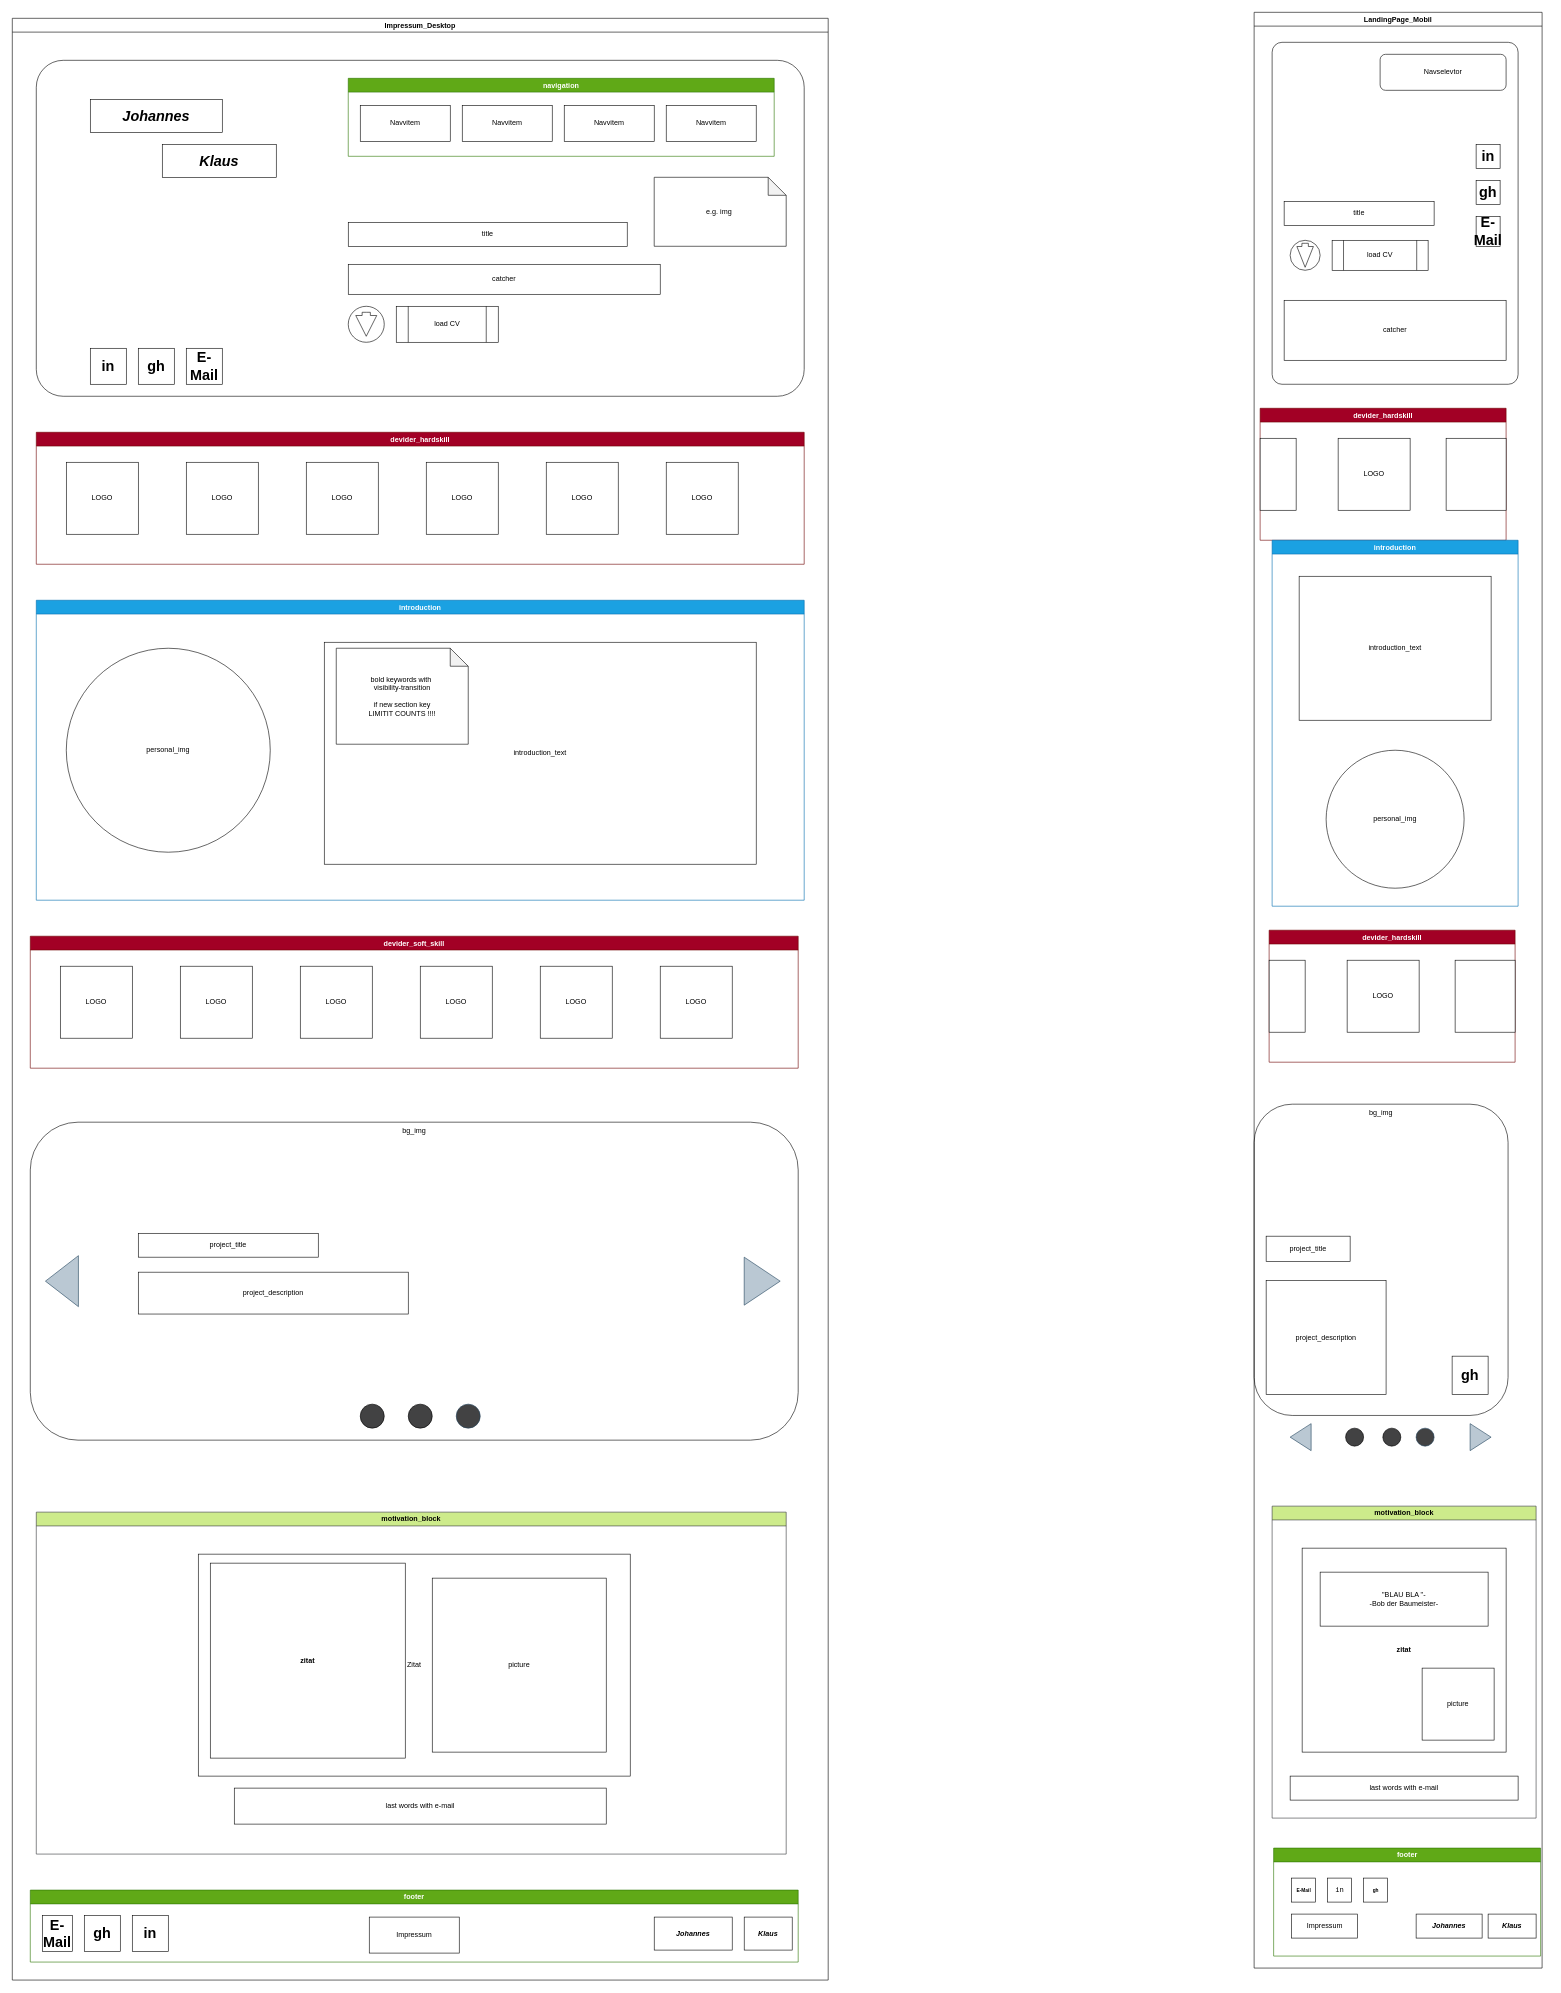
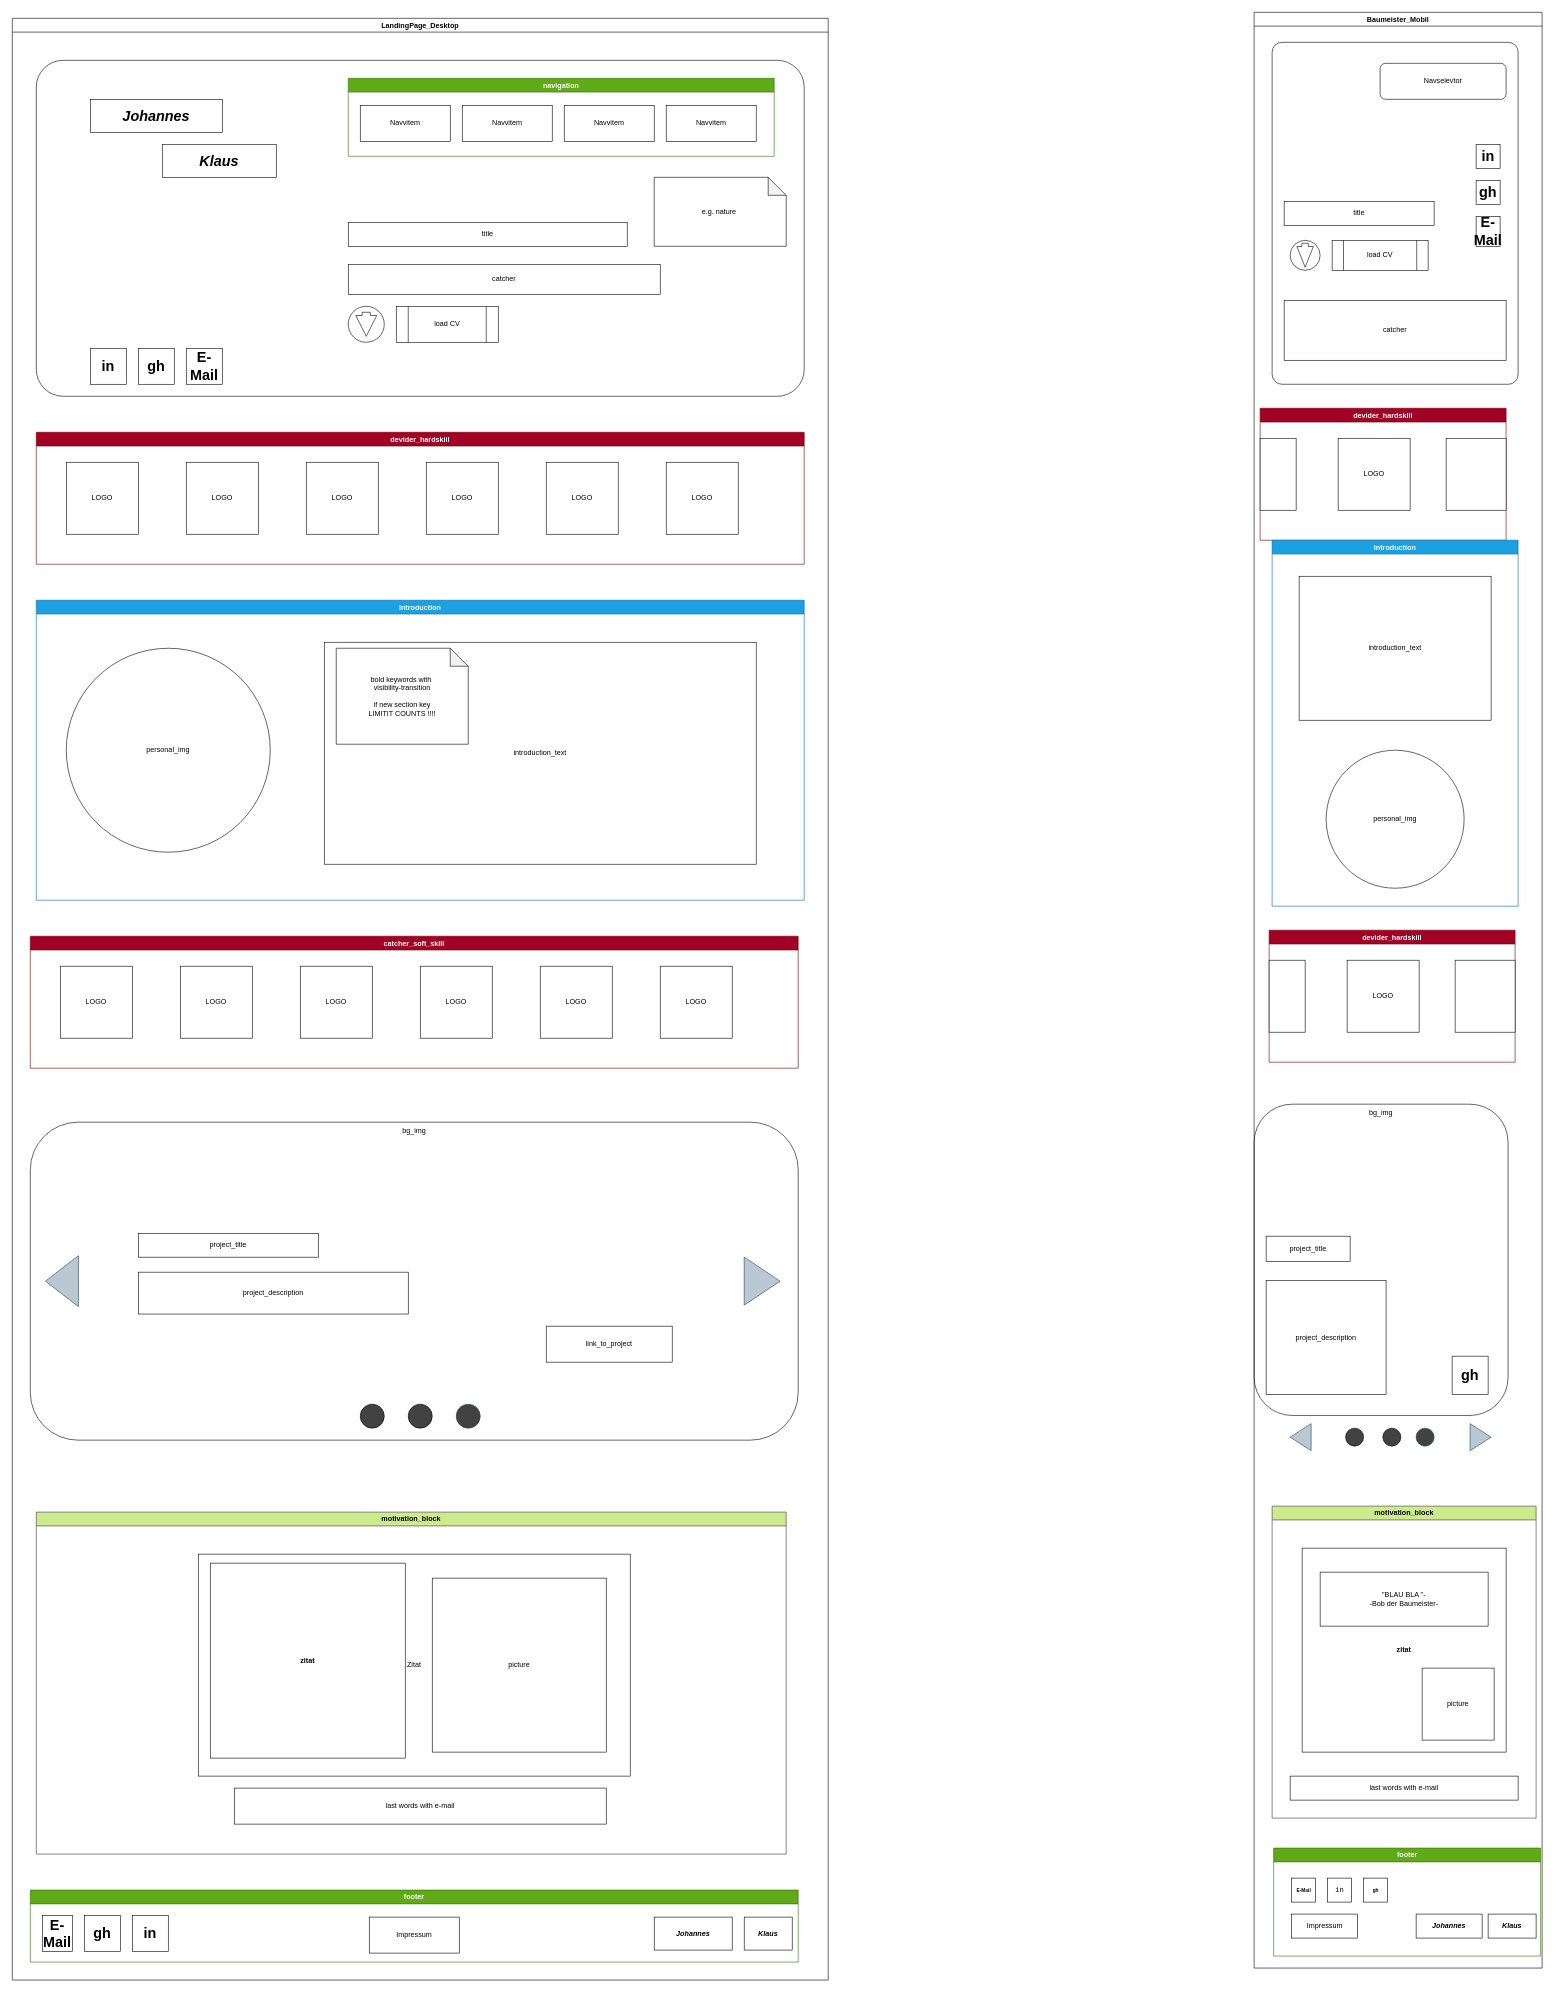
node "LandingPage_Mobil": label "LandingPage_Mobil" -> "Baumeister_Mobil"
node "Impressum_Desktop": label "Impressum_Desktop" -> "LandingPage_Desktop"
node "Navselevtor": moved (1443, 72) -> (1443, 81)
node "e.g. img": label "e.g. img" -> "e.g. nature"
node "devider_soft_skill": label "devider_soft_skill" -> "catcher_soft_skill"
node "link_to_project": added
